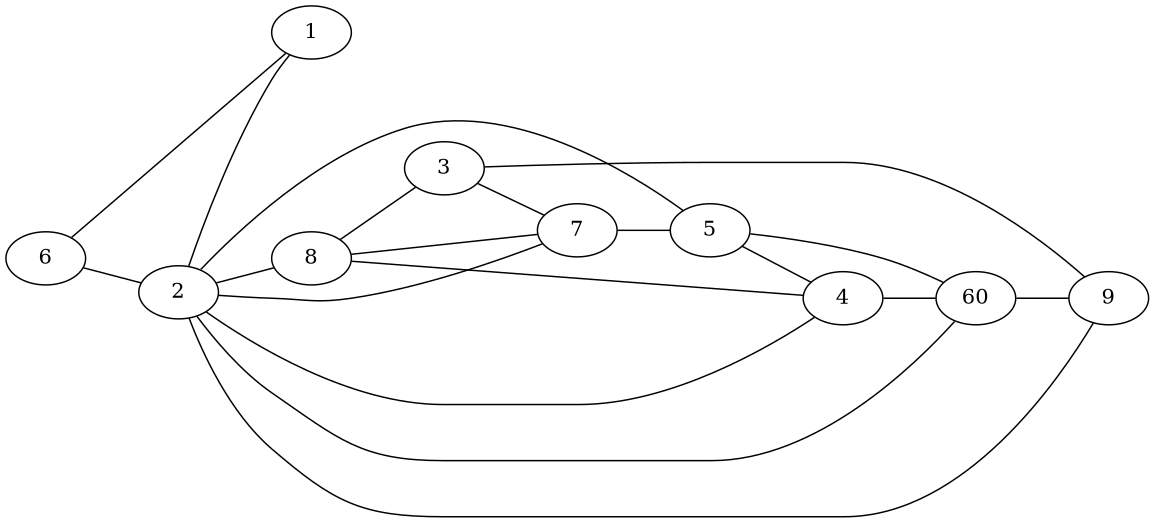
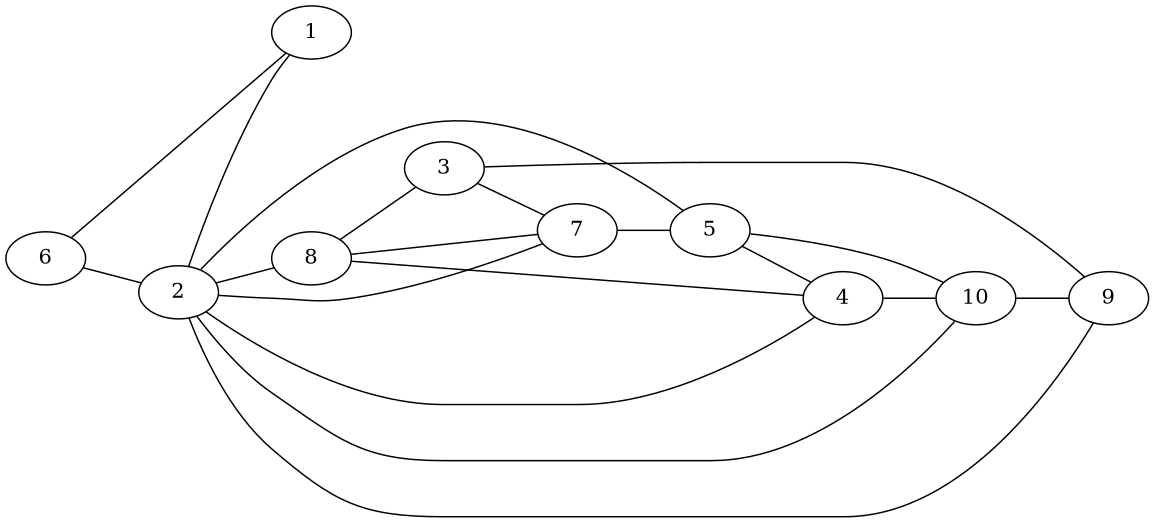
node "60": label "60" -> "10"
